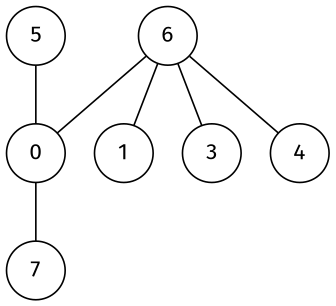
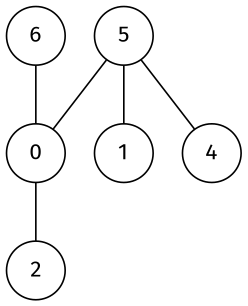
edge "6" -- "1": now "5" -- "1"
edge "6" -- "4": now "5" -- "4"
node "3": removed
node "7": label "7" -> "2"
